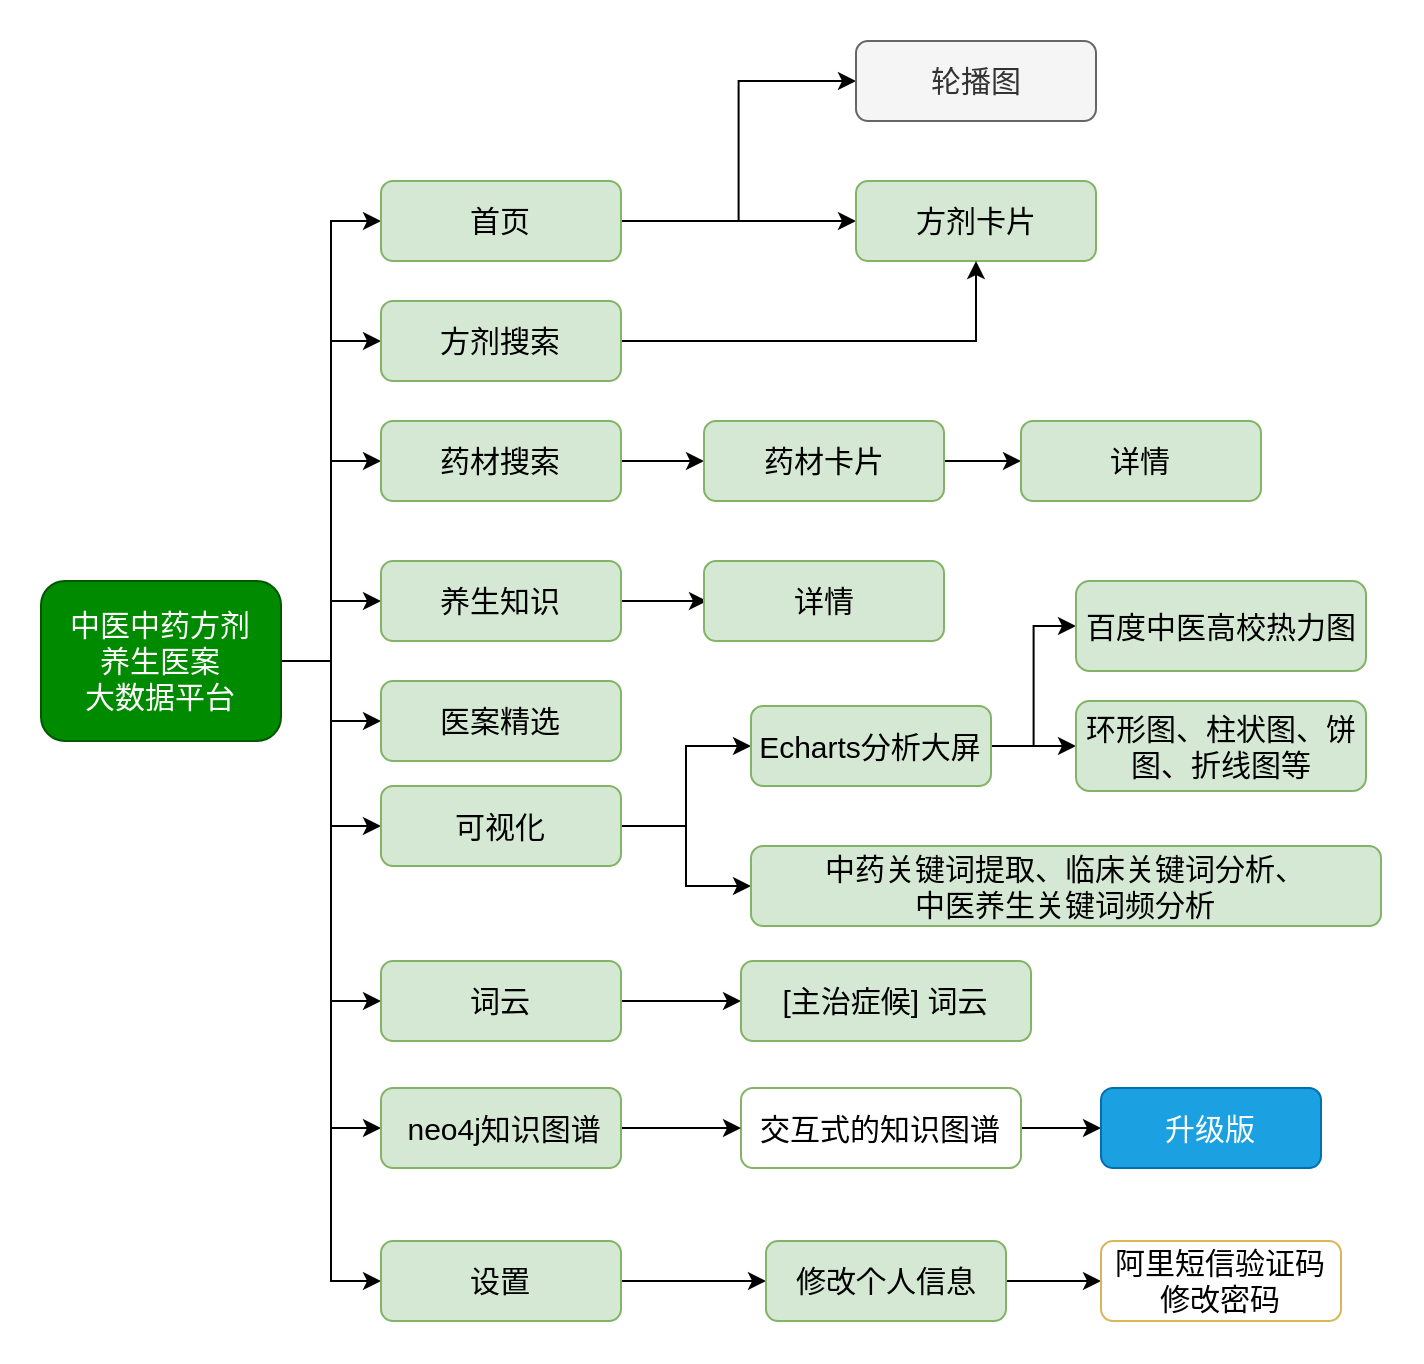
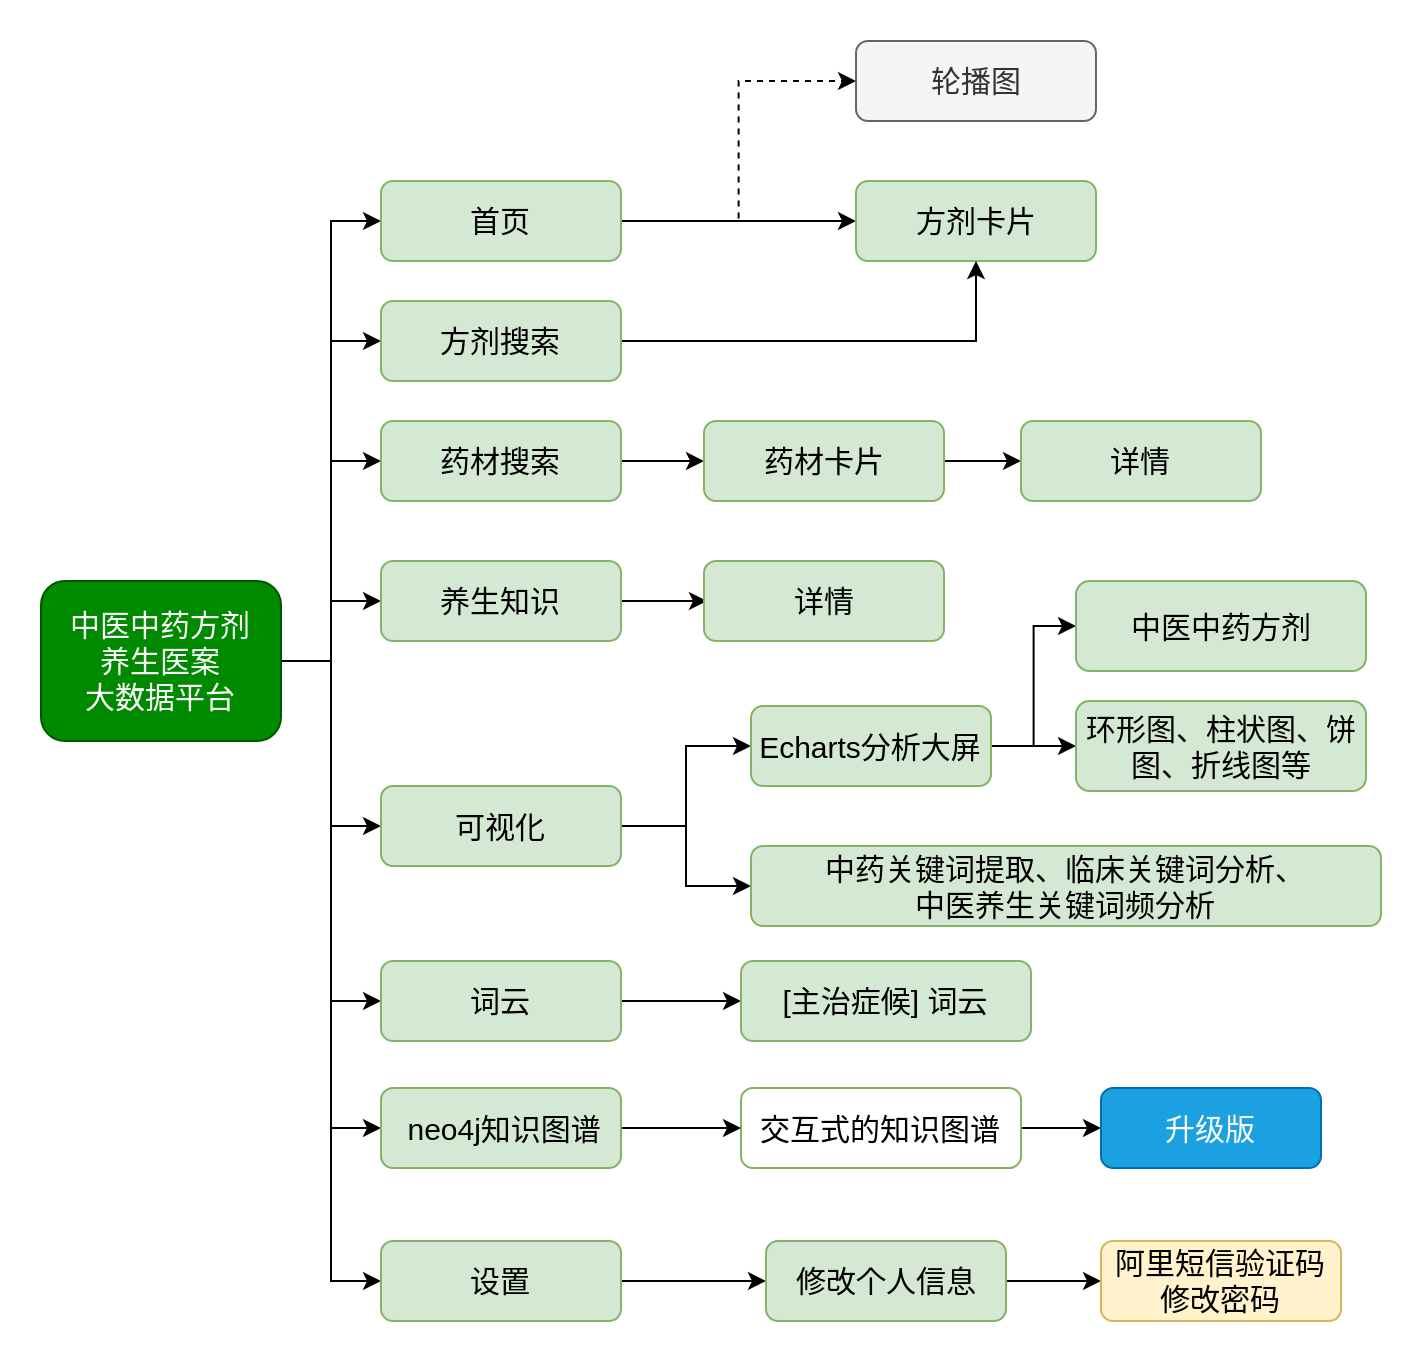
edge "首页" -> "轮播图": style solid -> dashed
node "百度中医高校热力图": label "百度中医高校热力图" -> "中医中药方剂"
edge "中医中药方剂 养生医案 大数据平台" -> "医案精选": removed
node "医案精选": removed
node "阿里短信验证码修改密码": fillcolor #ffffff -> #fff2cc
